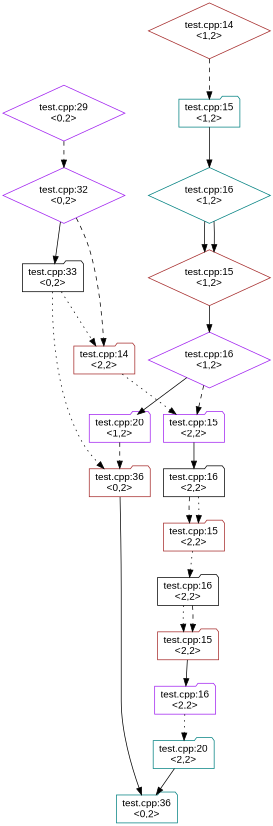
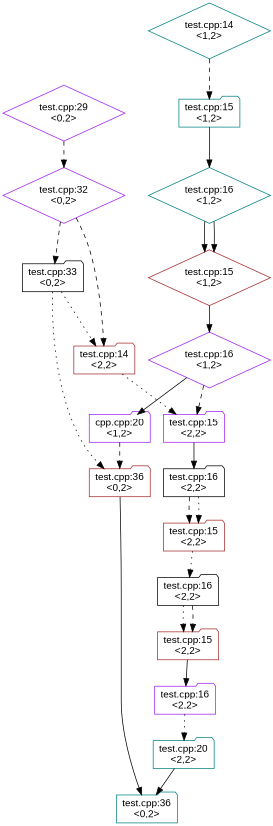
node "test.cpp:14 <1,2>": color brown -> teal
edge "test.cpp:32 <0,2>" -> "test.cpp:33 <0,2>": style solid -> dashed
node "test.cpp:20 <1,2>": label "test.cpp:20 <1,2>" -> "cpp.cpp:20 <1,2>"
